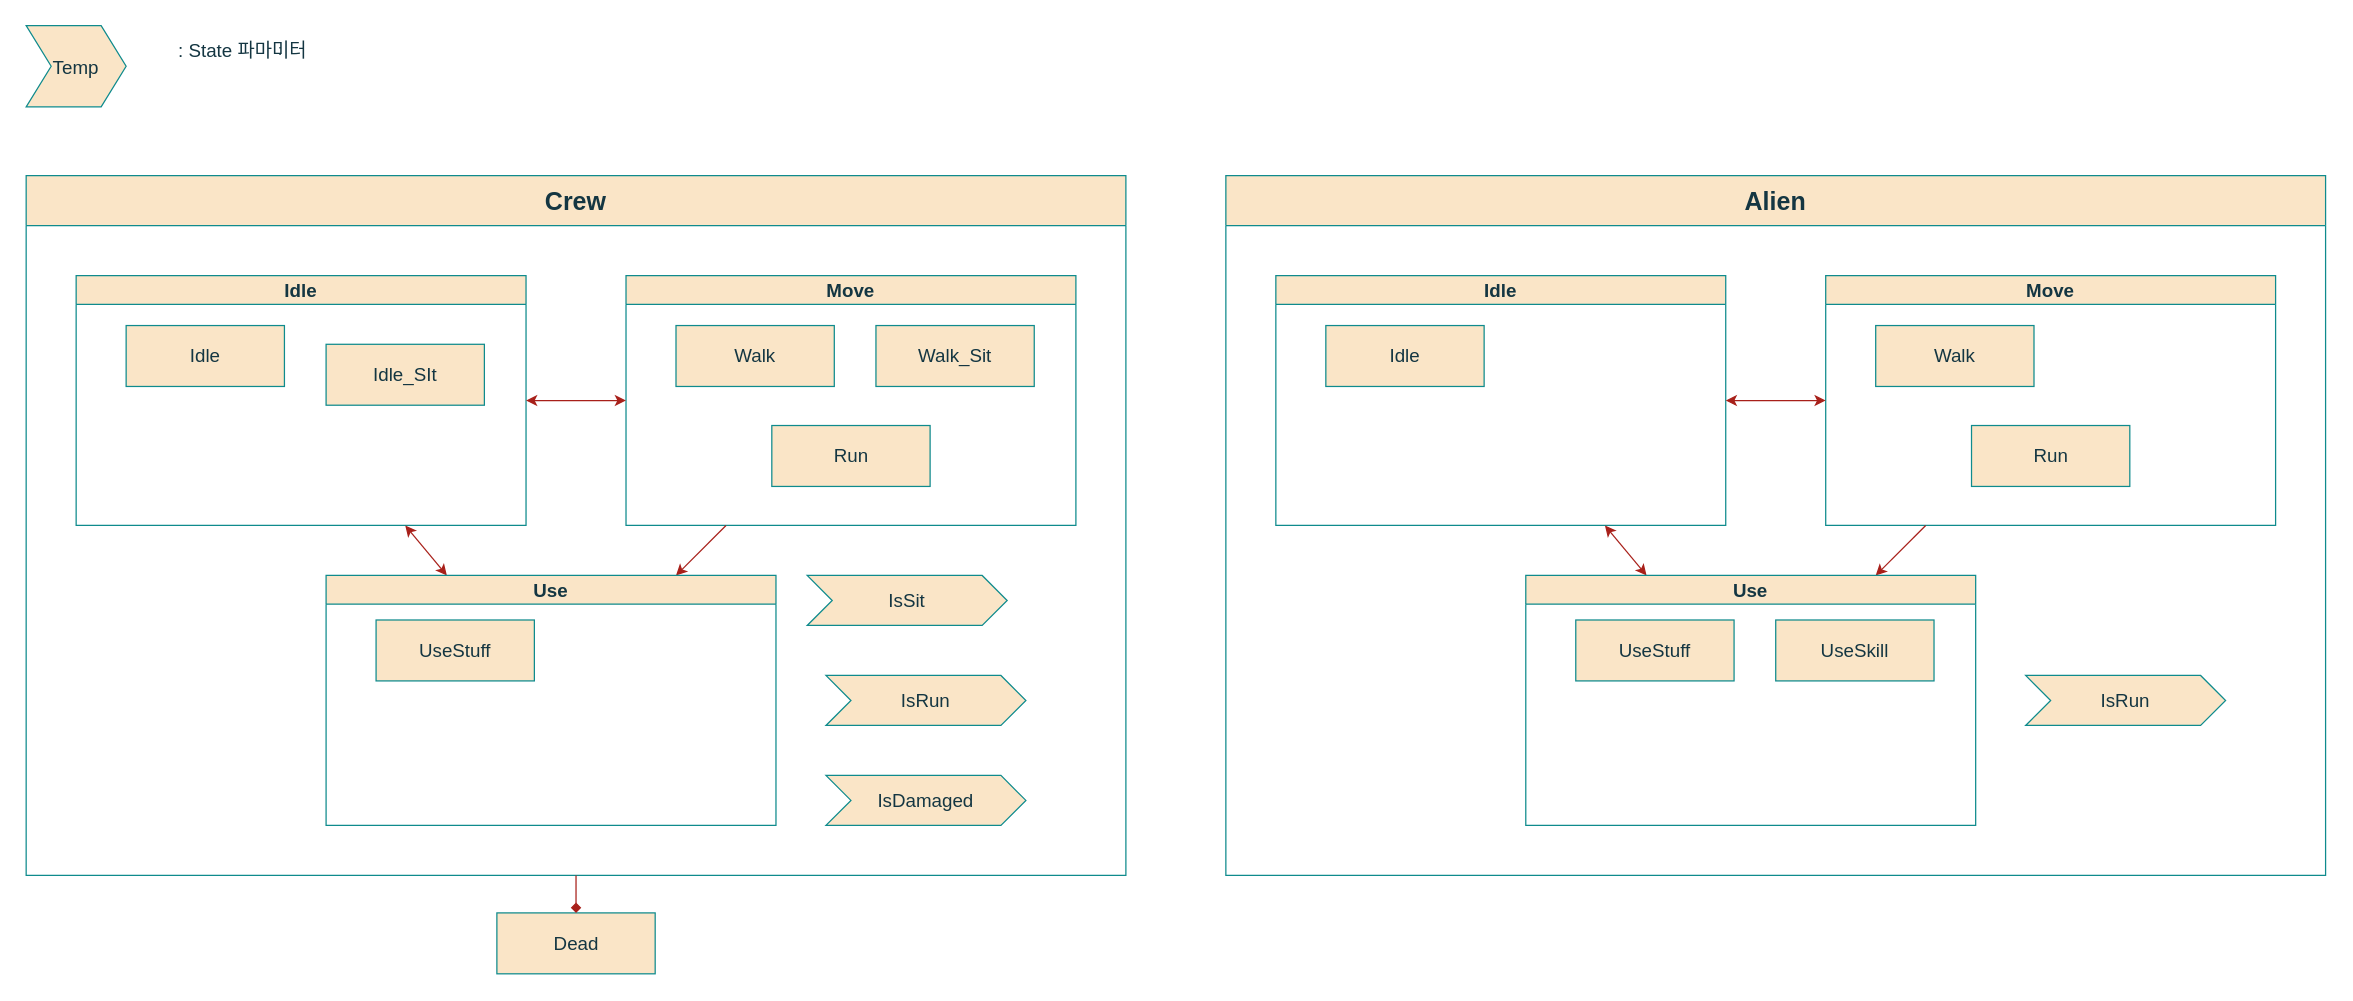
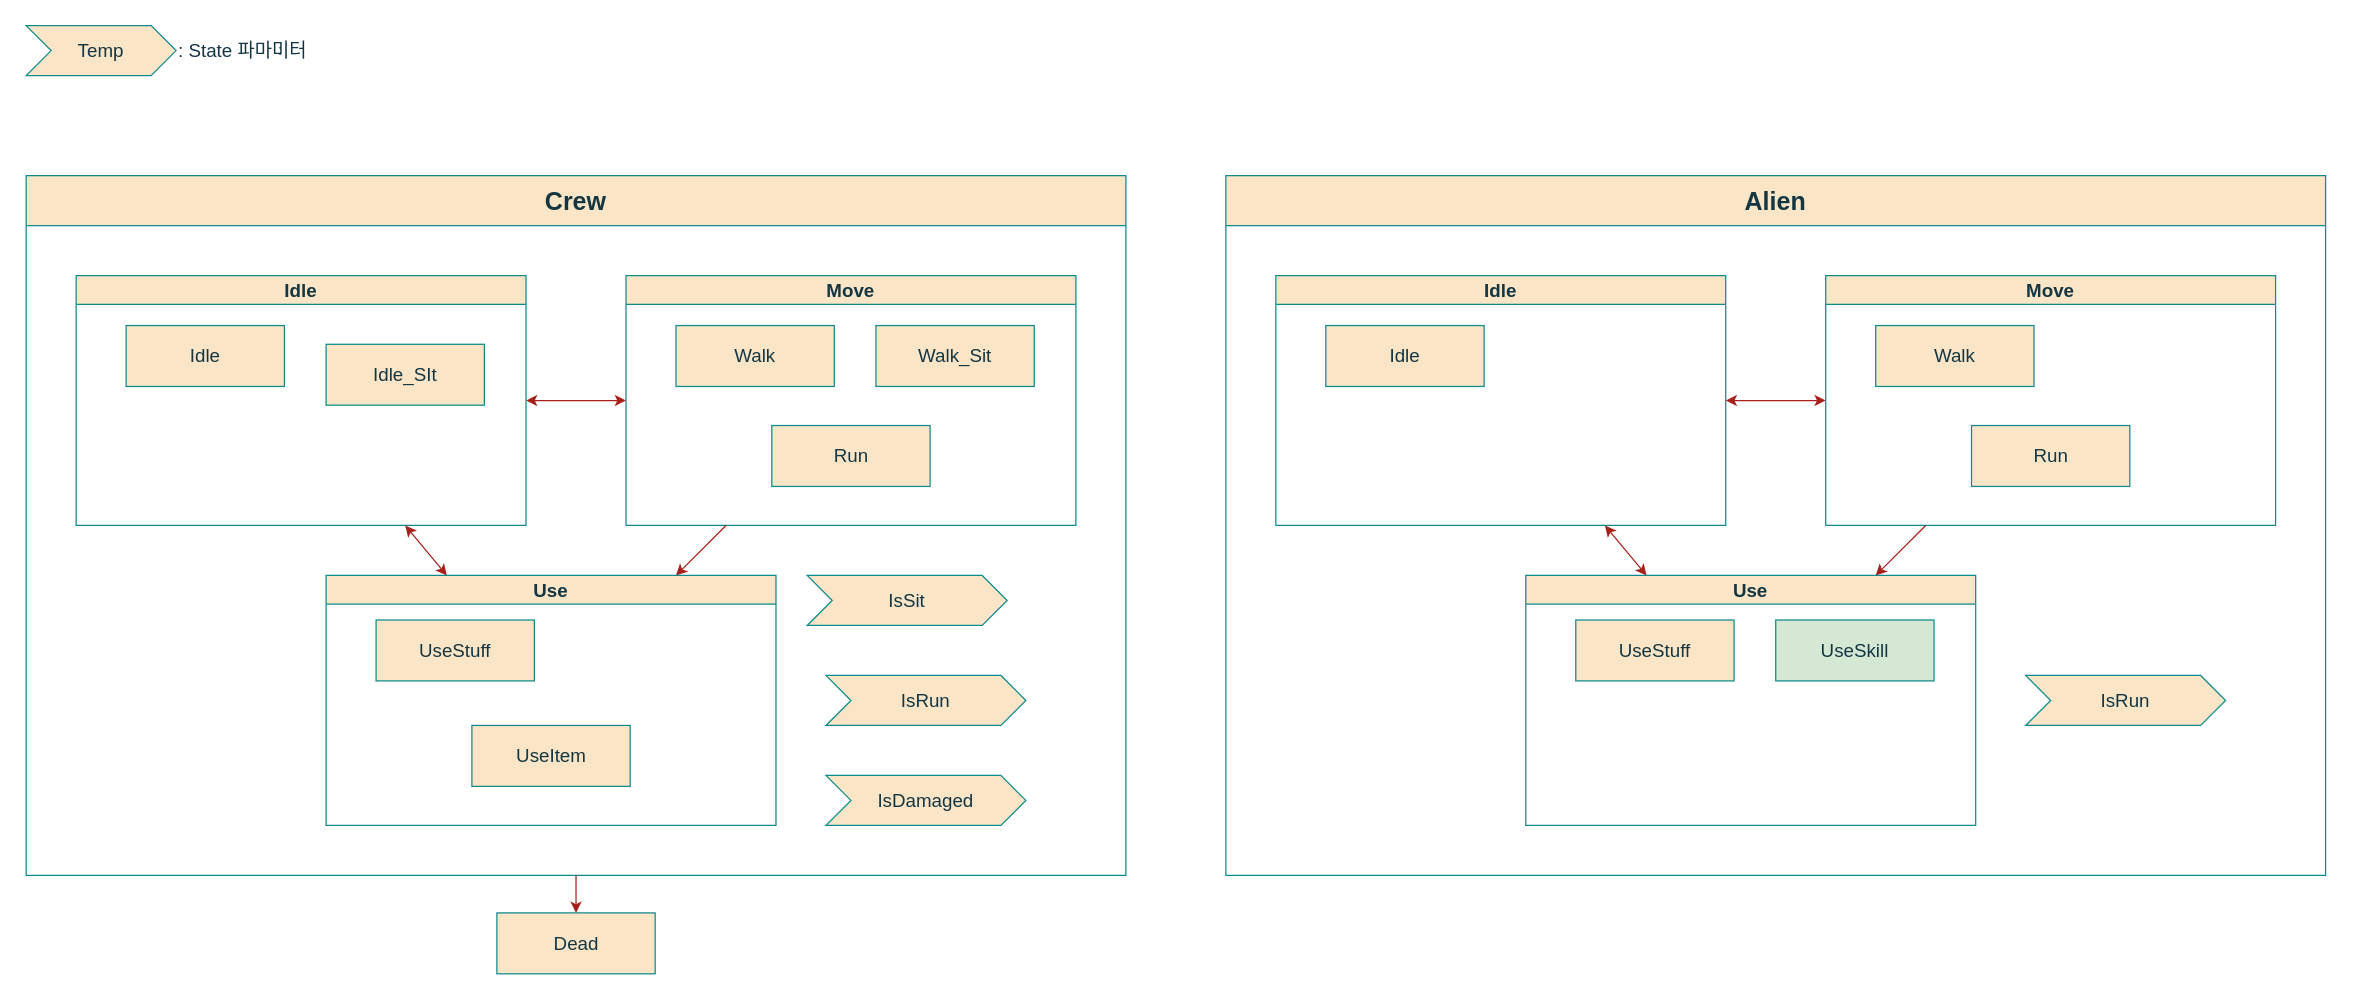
node "Temp": size 100x81 -> 150x50
node "UseSkill": fillcolor #fae5c7 -> #d5e8d4
node "UseItem": added
edge "Crew" -> "Dead": arrowhead diamond -> classic
